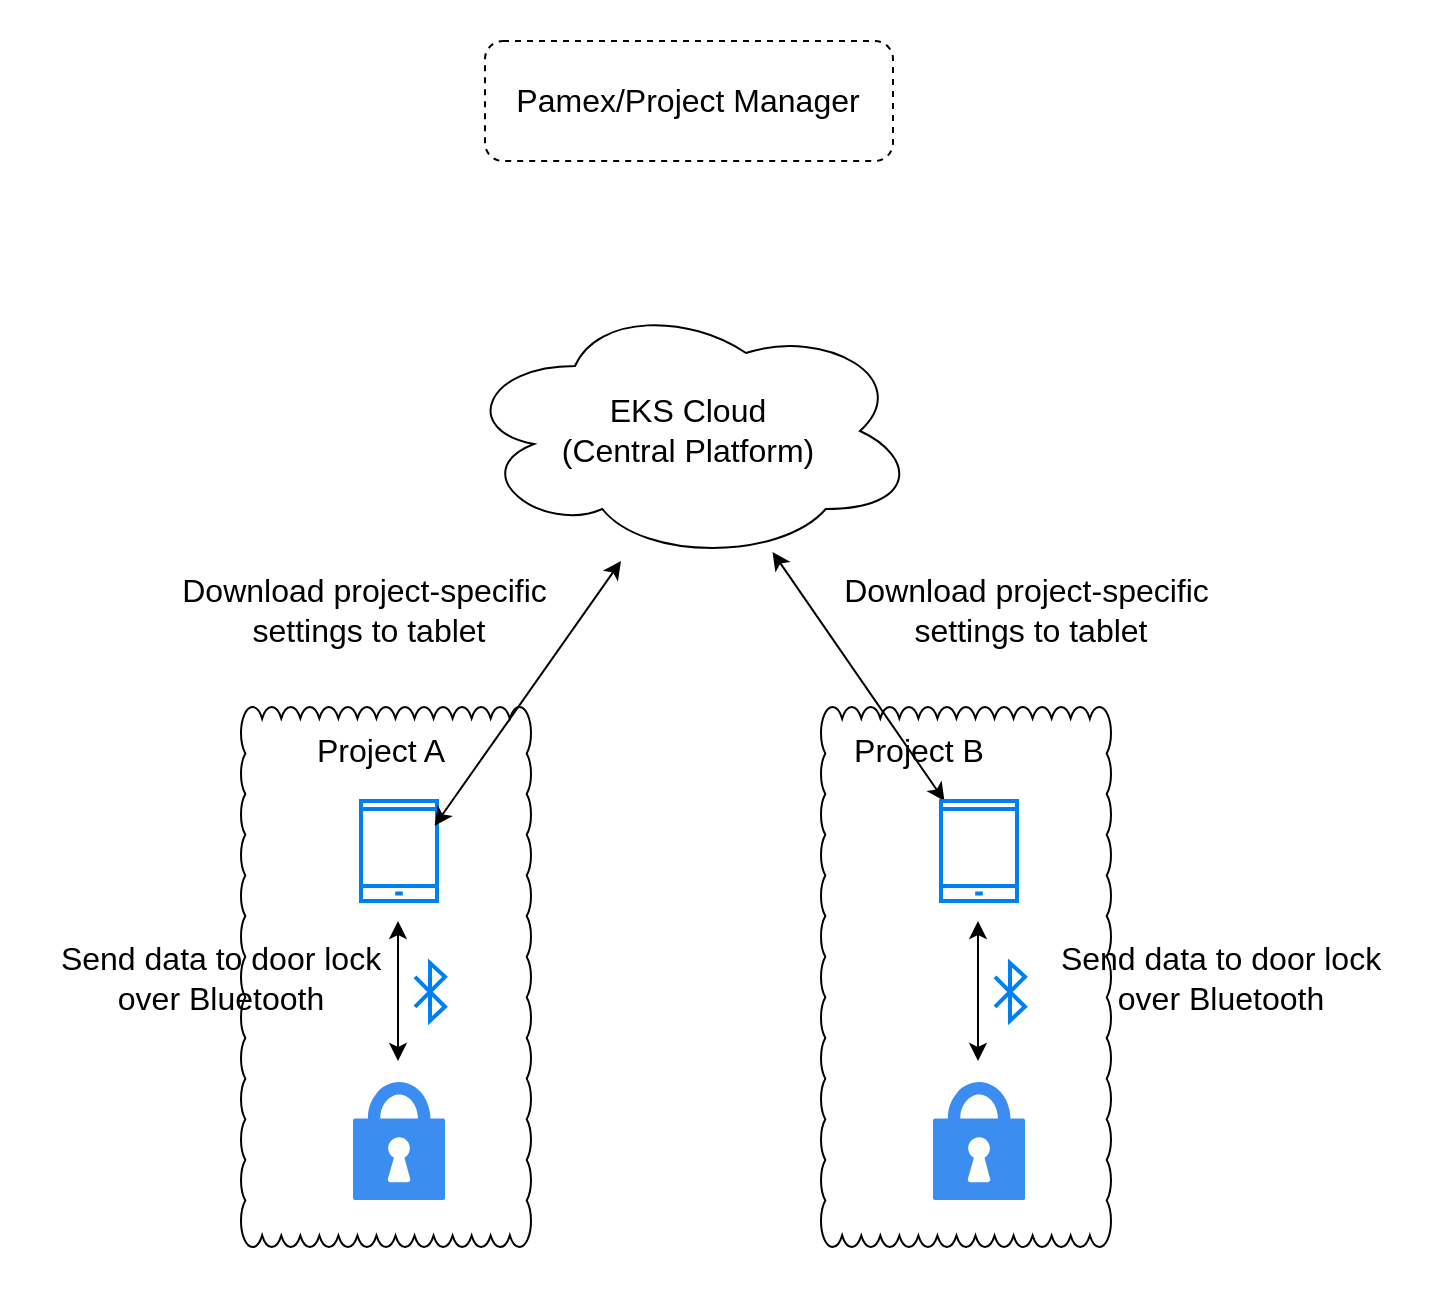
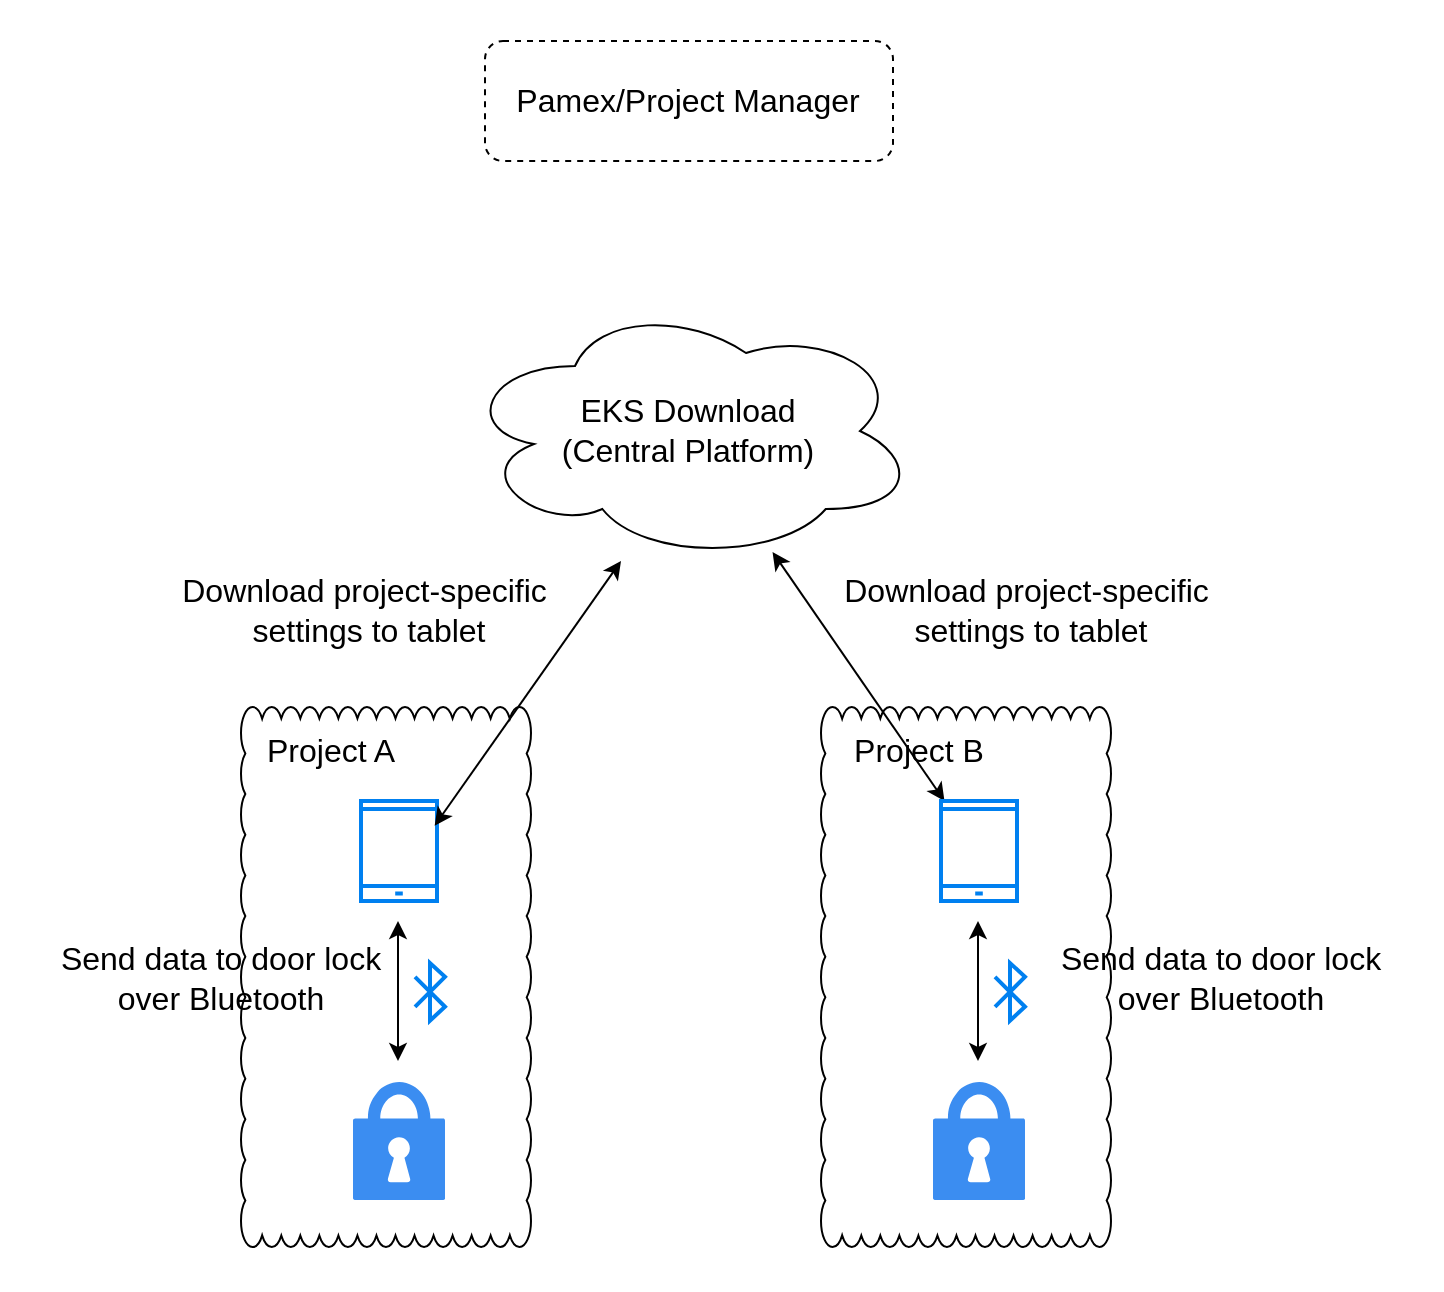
node "EKS Cloud (Central Platform)": label "EKS Cloud (Central Platform)" -> "EKS Download (Central Platform)"
node "Project A": moved (381, 751) -> (331, 751)
